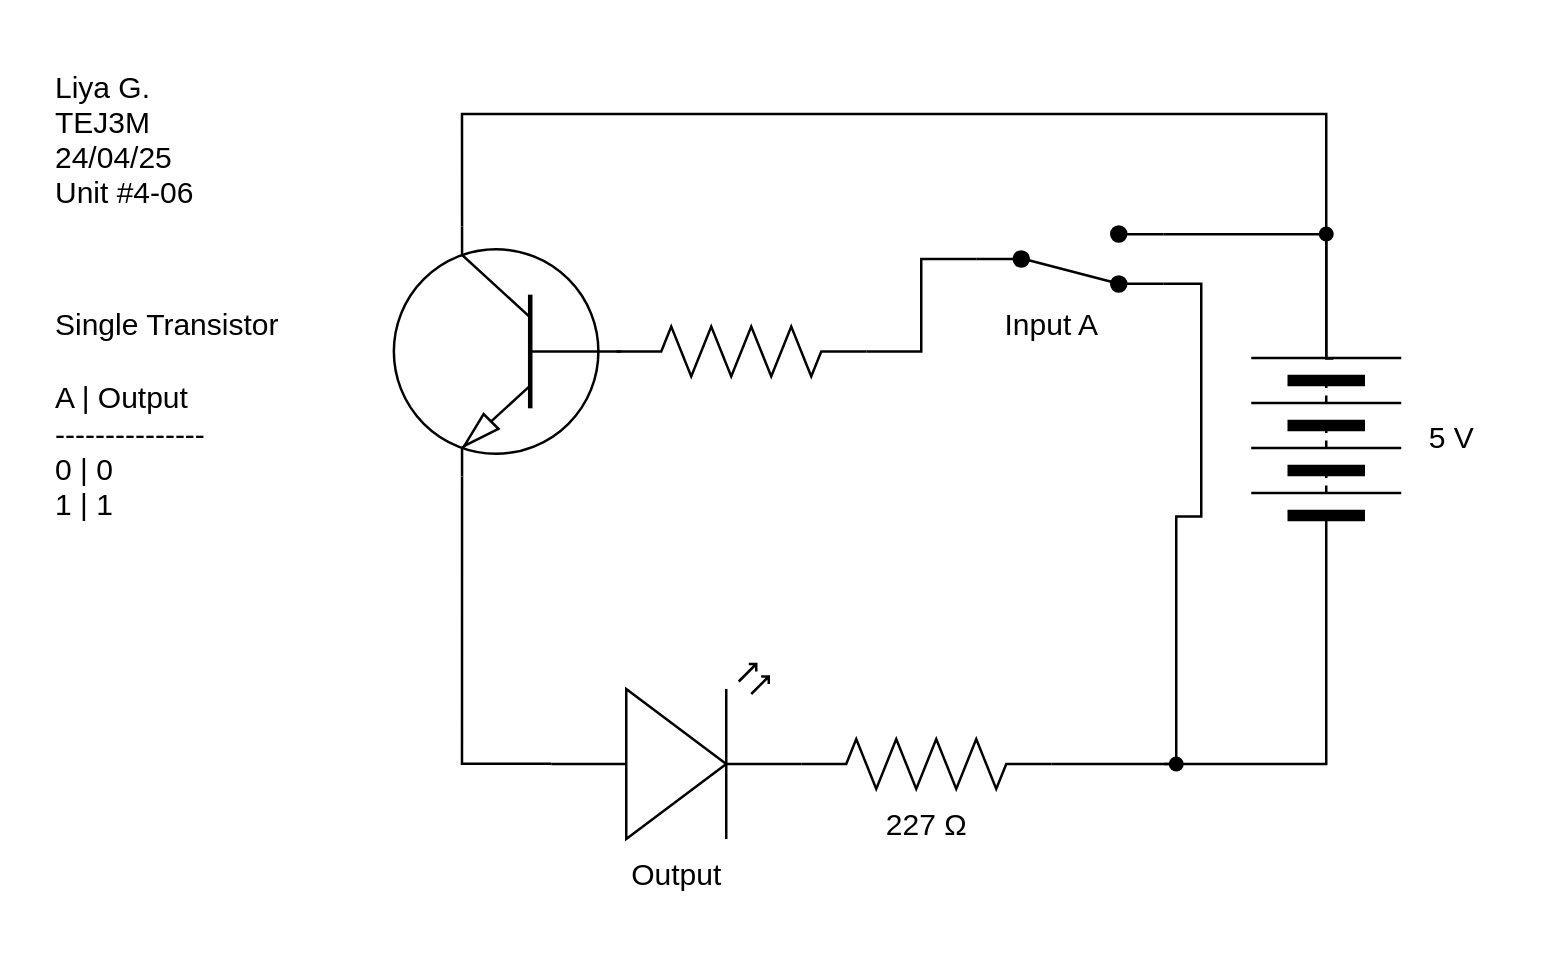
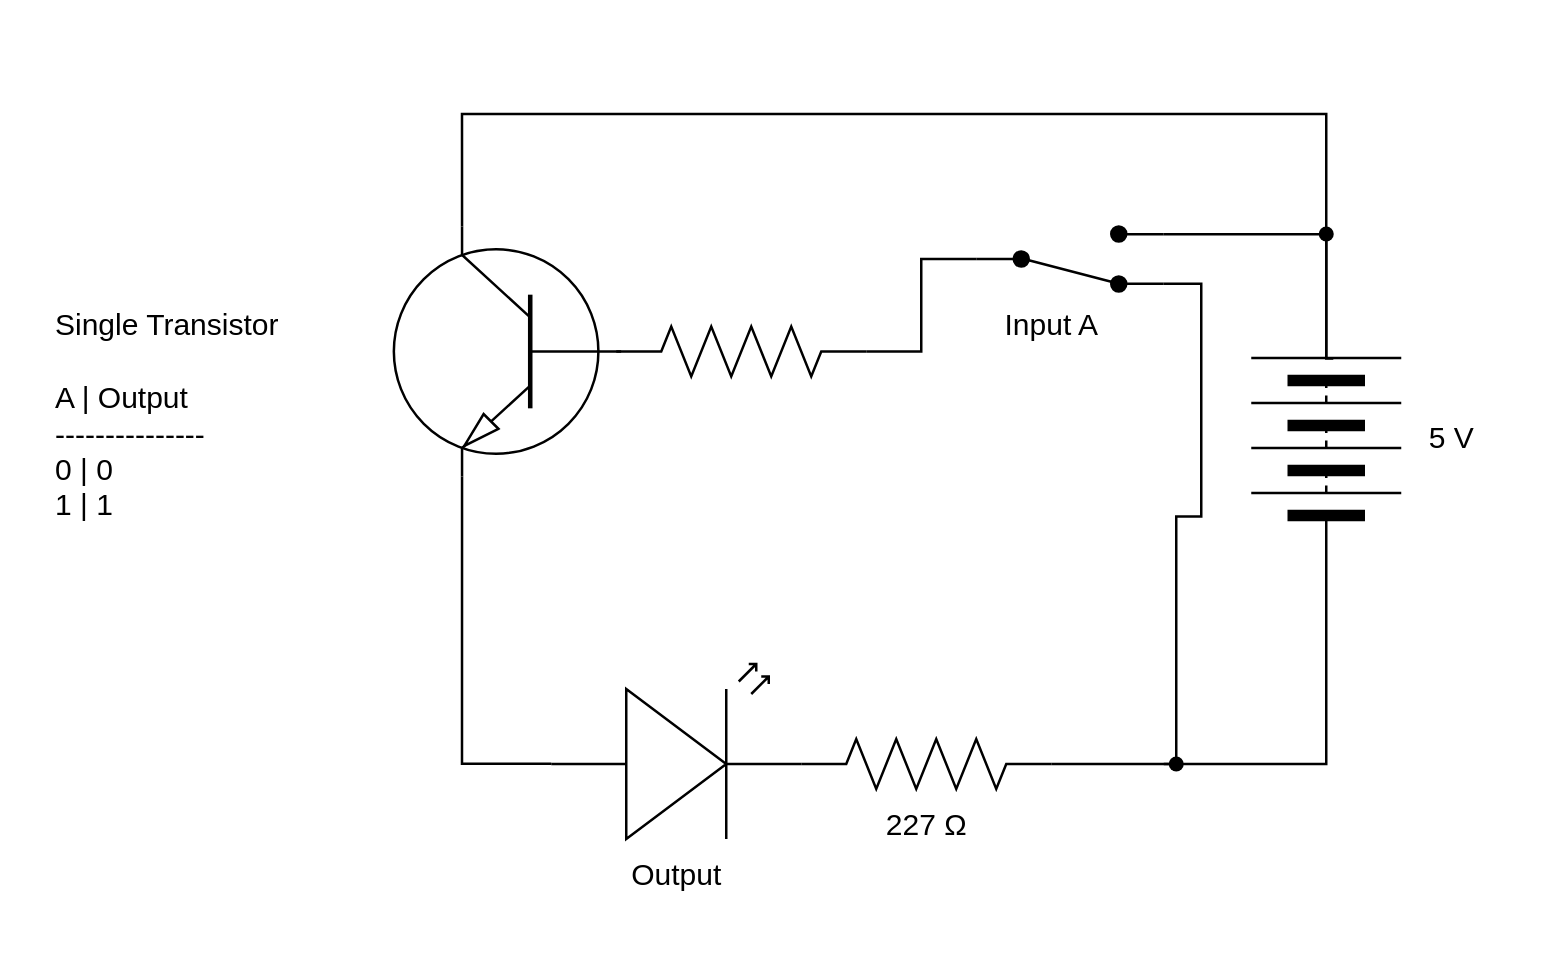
node "Liya G. TEJ3M 24/04/25 Unit #4-06": removed
